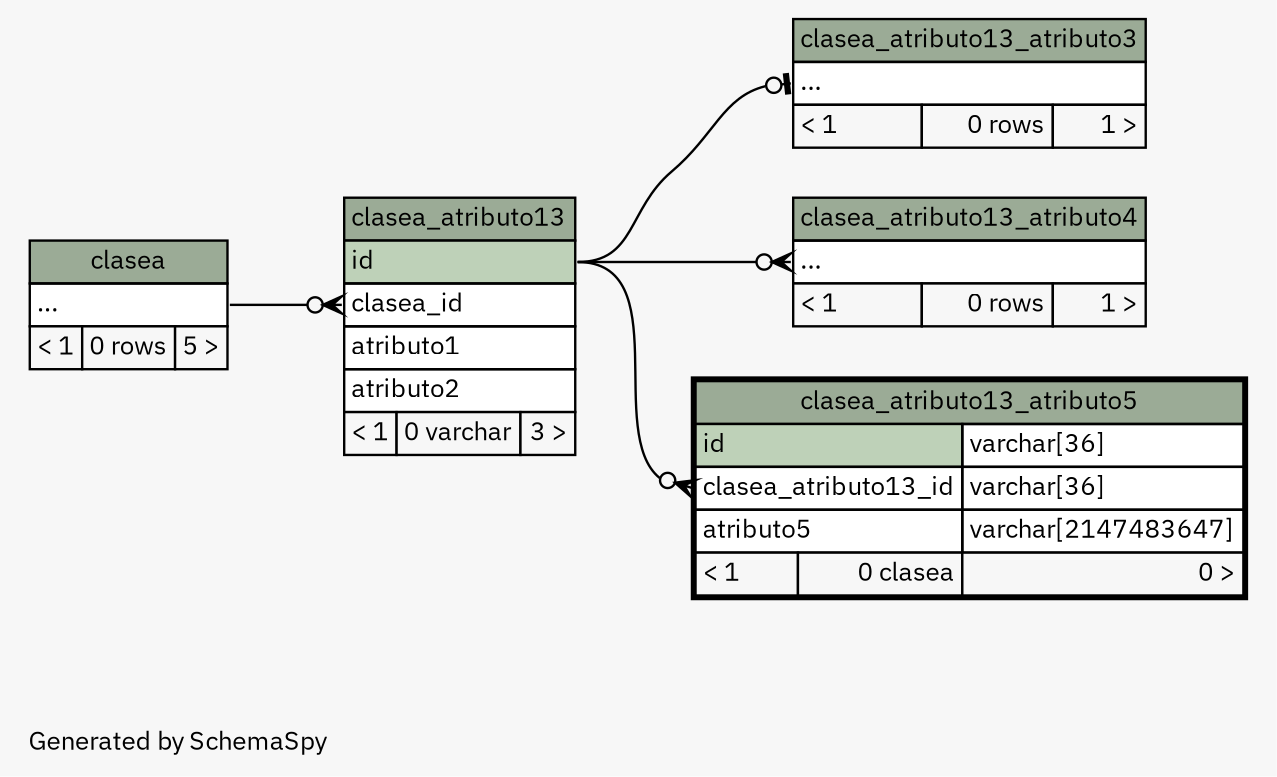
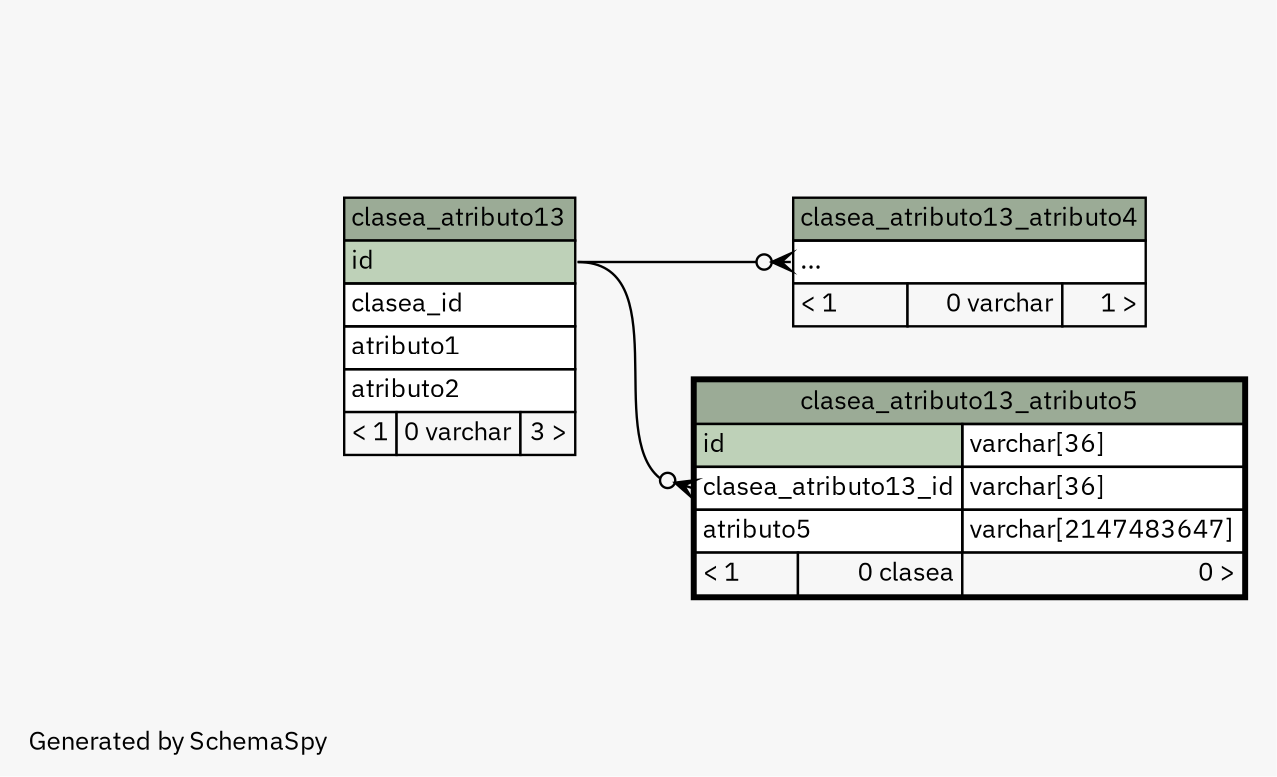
node "clasea_atributo13_atributo3": removed
node "clasea_atributo13_atributo4": text "0 rows" -> "0 varchar"
node "clasea": removed
